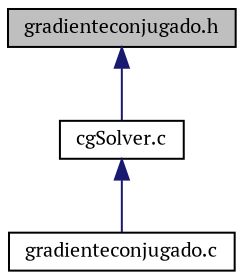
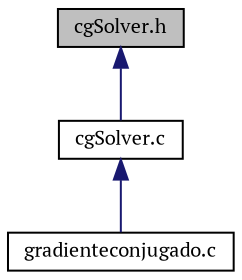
node "gradienteconjugado.h": label "gradienteconjugado.h" -> "cgSolver.h"
